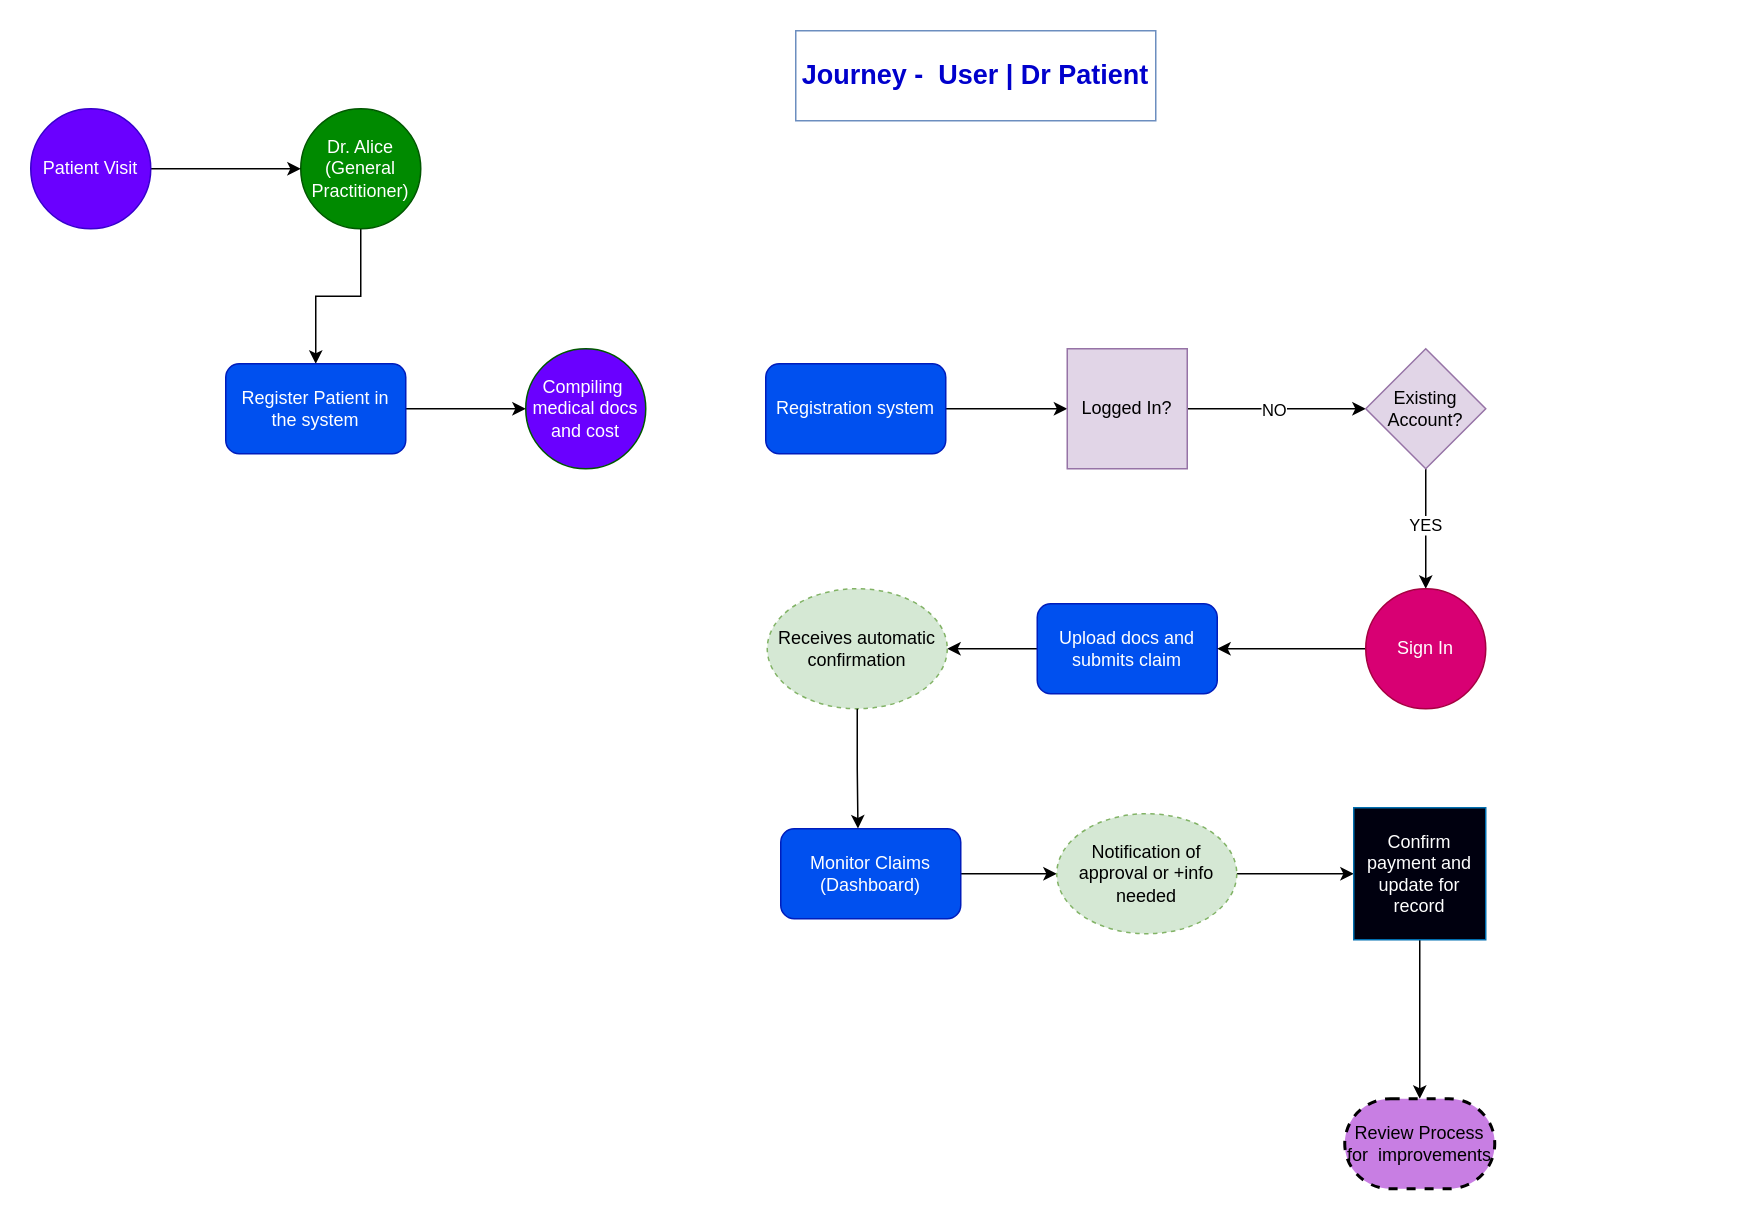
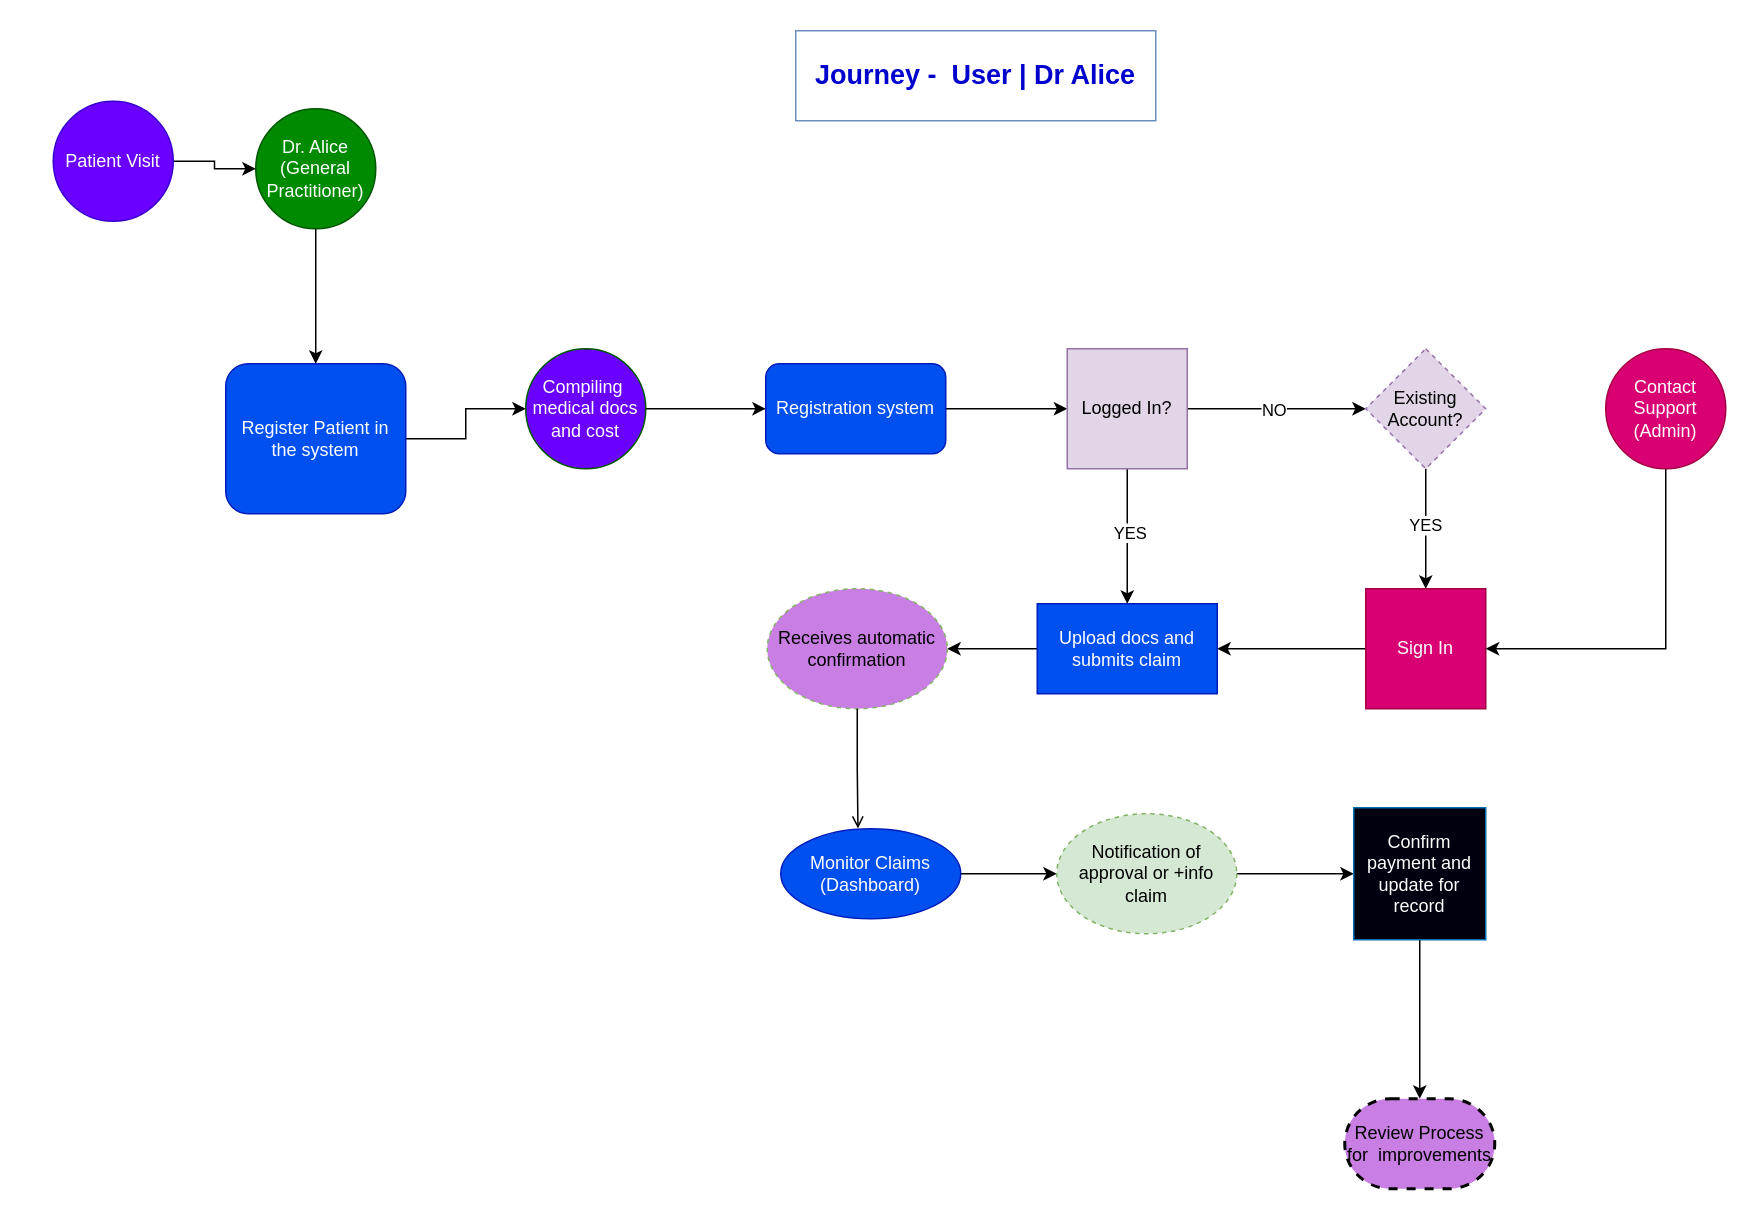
node "Journey - User | Dr Patient": label "Journey - User | Dr Patient" -> "Journey - User | Dr Alice"
node "Patient Visit": moved (91, 169) -> (113, 161)
node "Dr. Alice (General Practitioner)": moved (361, 169) -> (316, 169)
node "Register Patient in the system": size 180x90 -> 180x150
edge "Compiling medical docs and cost" -> "Registration system": added
node "Existing Account?": style solid -> dashed
node "Contact Support (Admin)": added
edge "Logged In?" -> "Upload docs and submits claim": added, label "YES"
edge "Contact Support (Admin)" -> "Sign In": added
node "Receives automatic confirmation": fillcolor #d5e8d4 -> #c87ee3
node "Upload docs and submits claim": shape rounded rectangle -> rectangle
node "Sign In": shape ellipse -> rectangle
edge "Receives automatic confirmation" -> "Monitor Claims (Dashboard)": arrowhead classic -> open
node "Monitor Claims (Dashboard)": shape rounded rectangle -> ellipse
node "Notification of approval or +info needed": label "Notification of approval or +info needed" -> "Notification of approval or +info claim"
